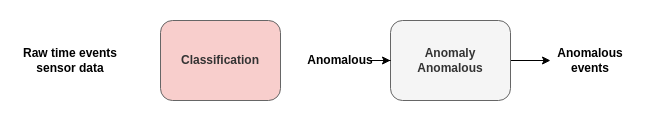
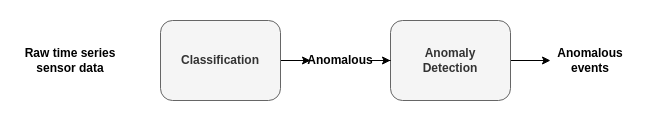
node "Raw time events sensor data": label "Raw time events sensor data" -> "Raw time series sensor data"
node "Classification": fillcolor #f8cecc -> #f5f5f5
edge "Classification" -> "Anomalous": added
node "Anomaly Anomalous": label "Anomaly Anomalous" -> "Anomaly Detection"
